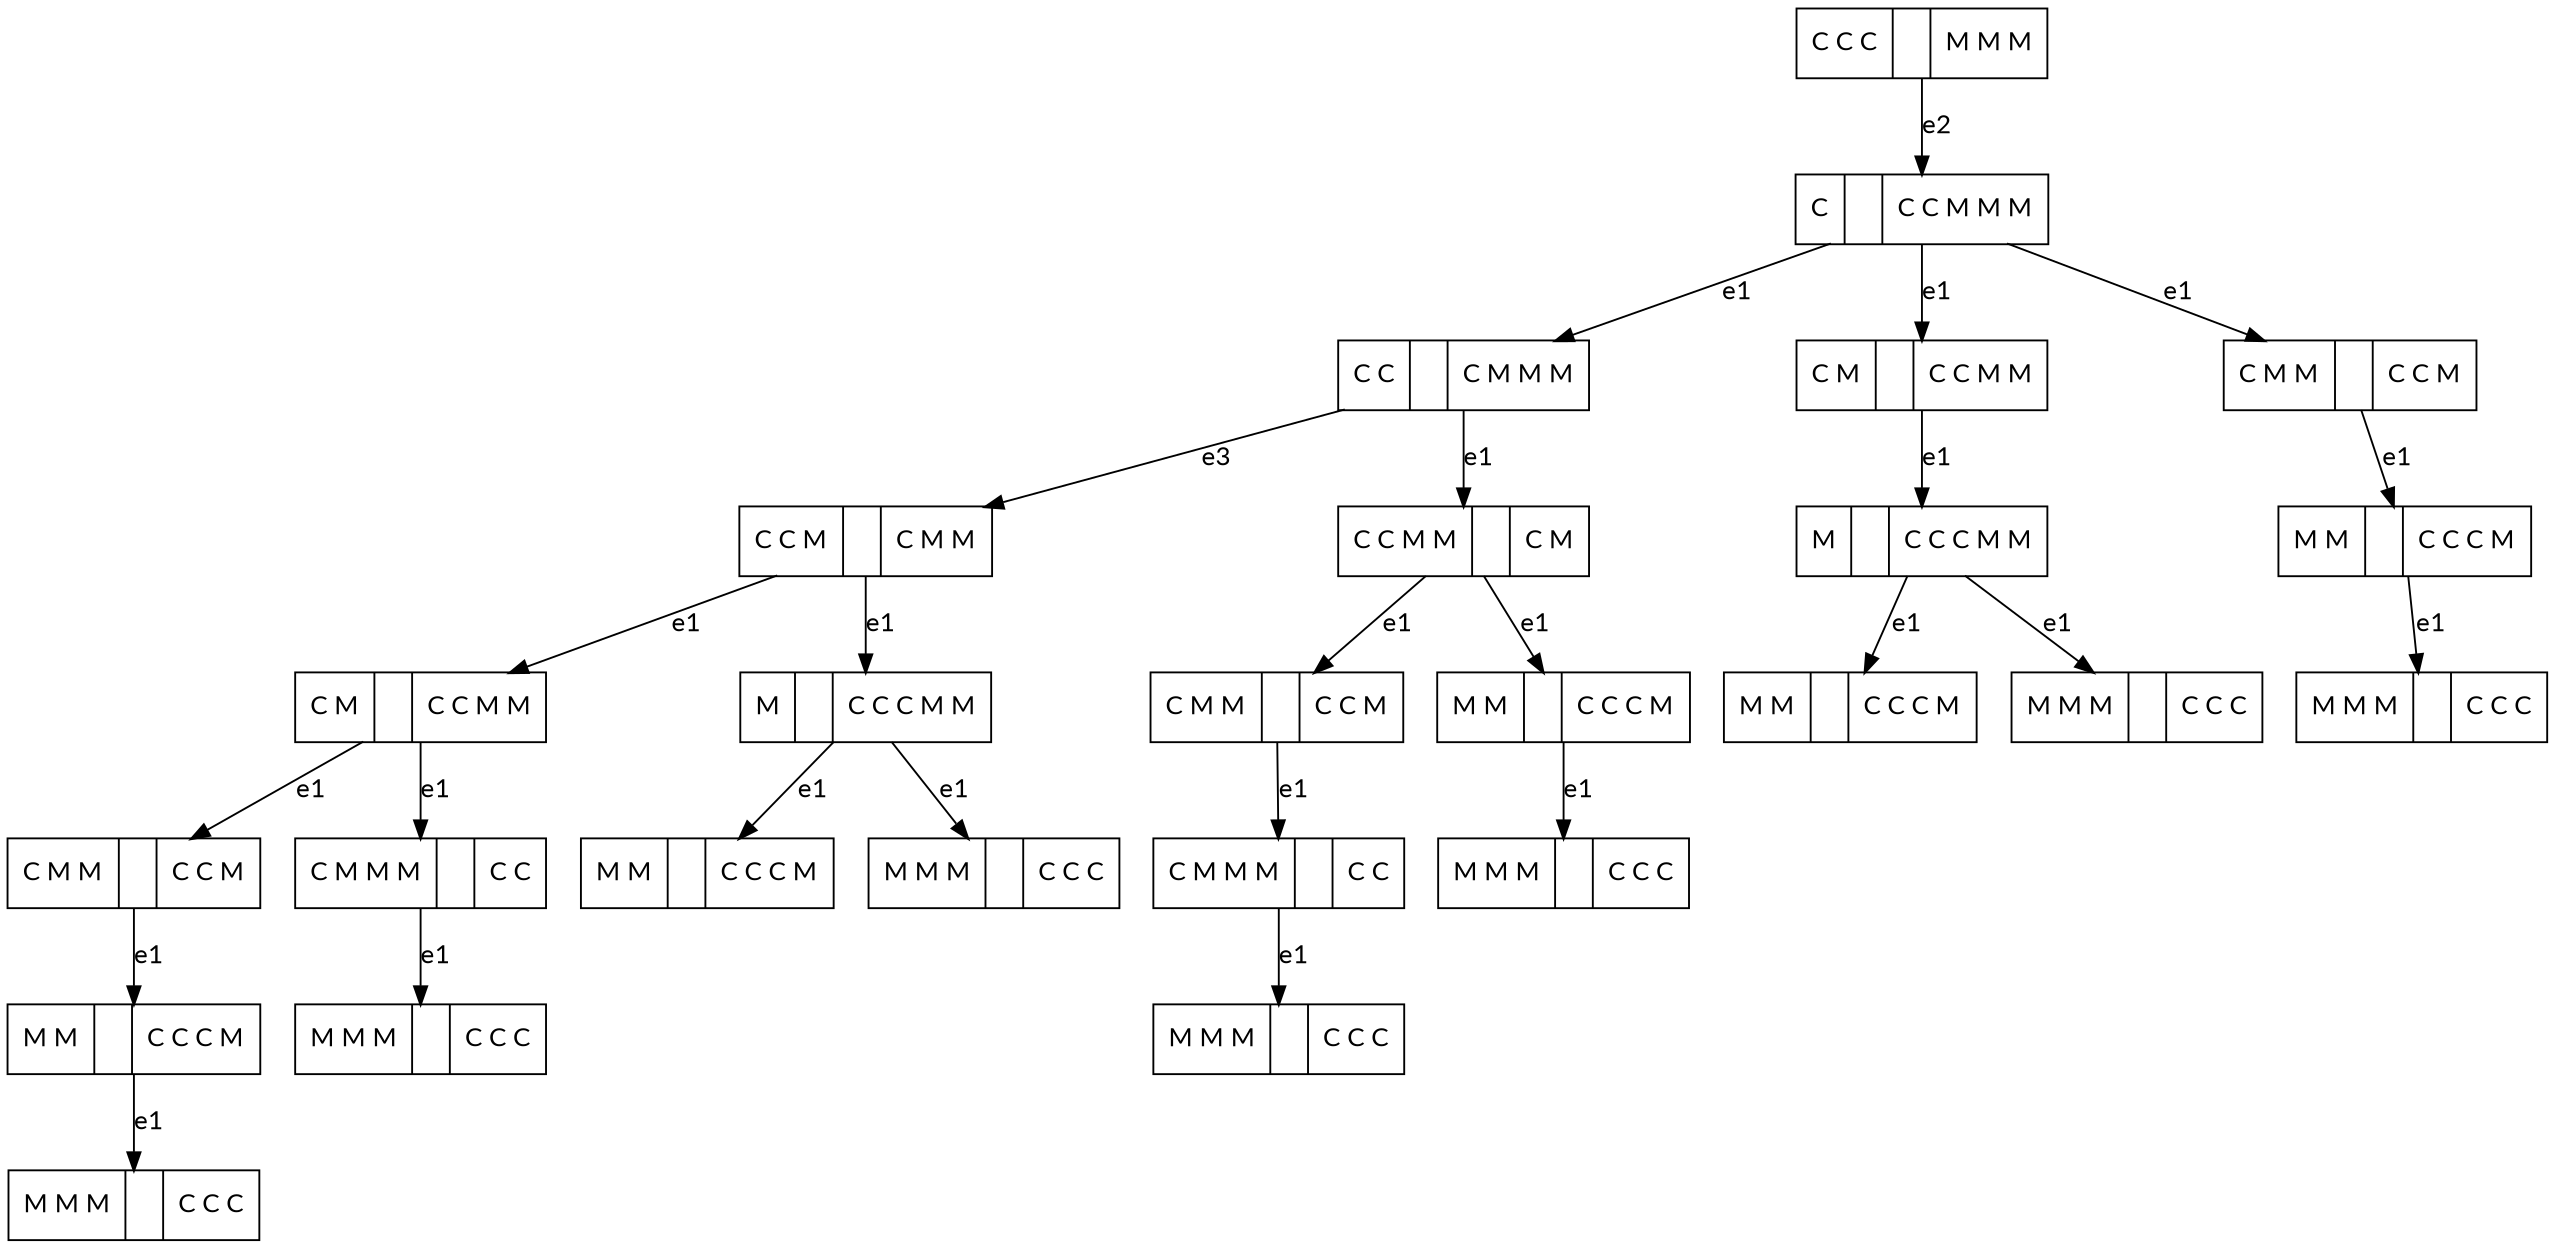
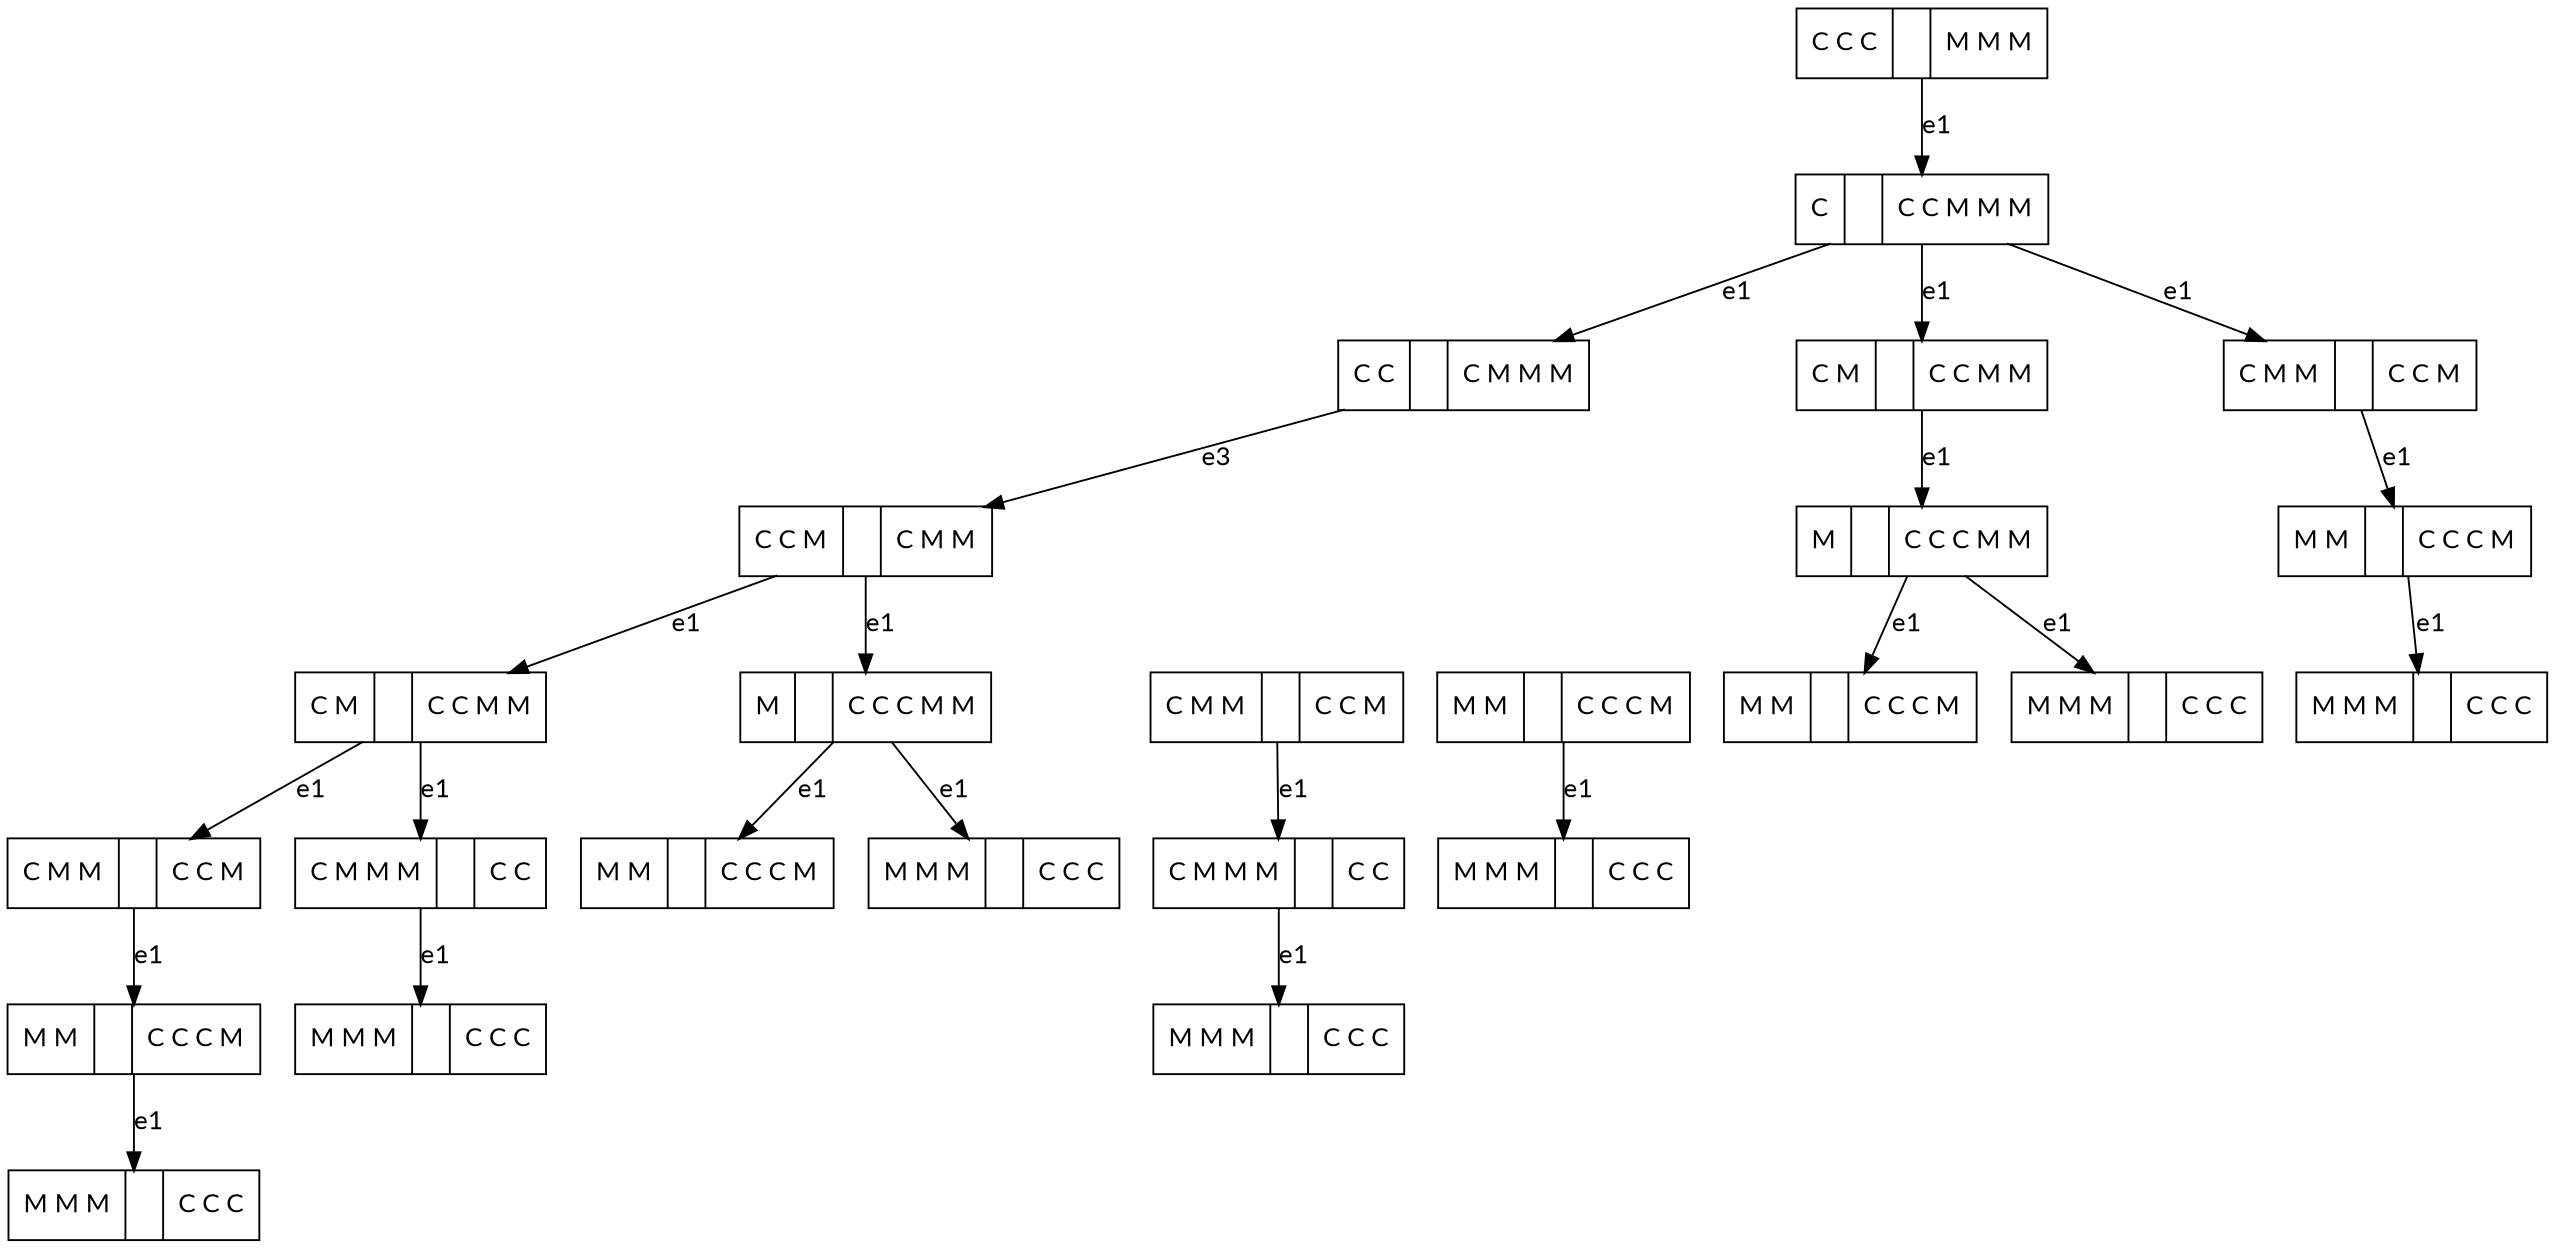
edge "C C C" -> "C": label "e2" -> "e1"
node "C C M M": removed
